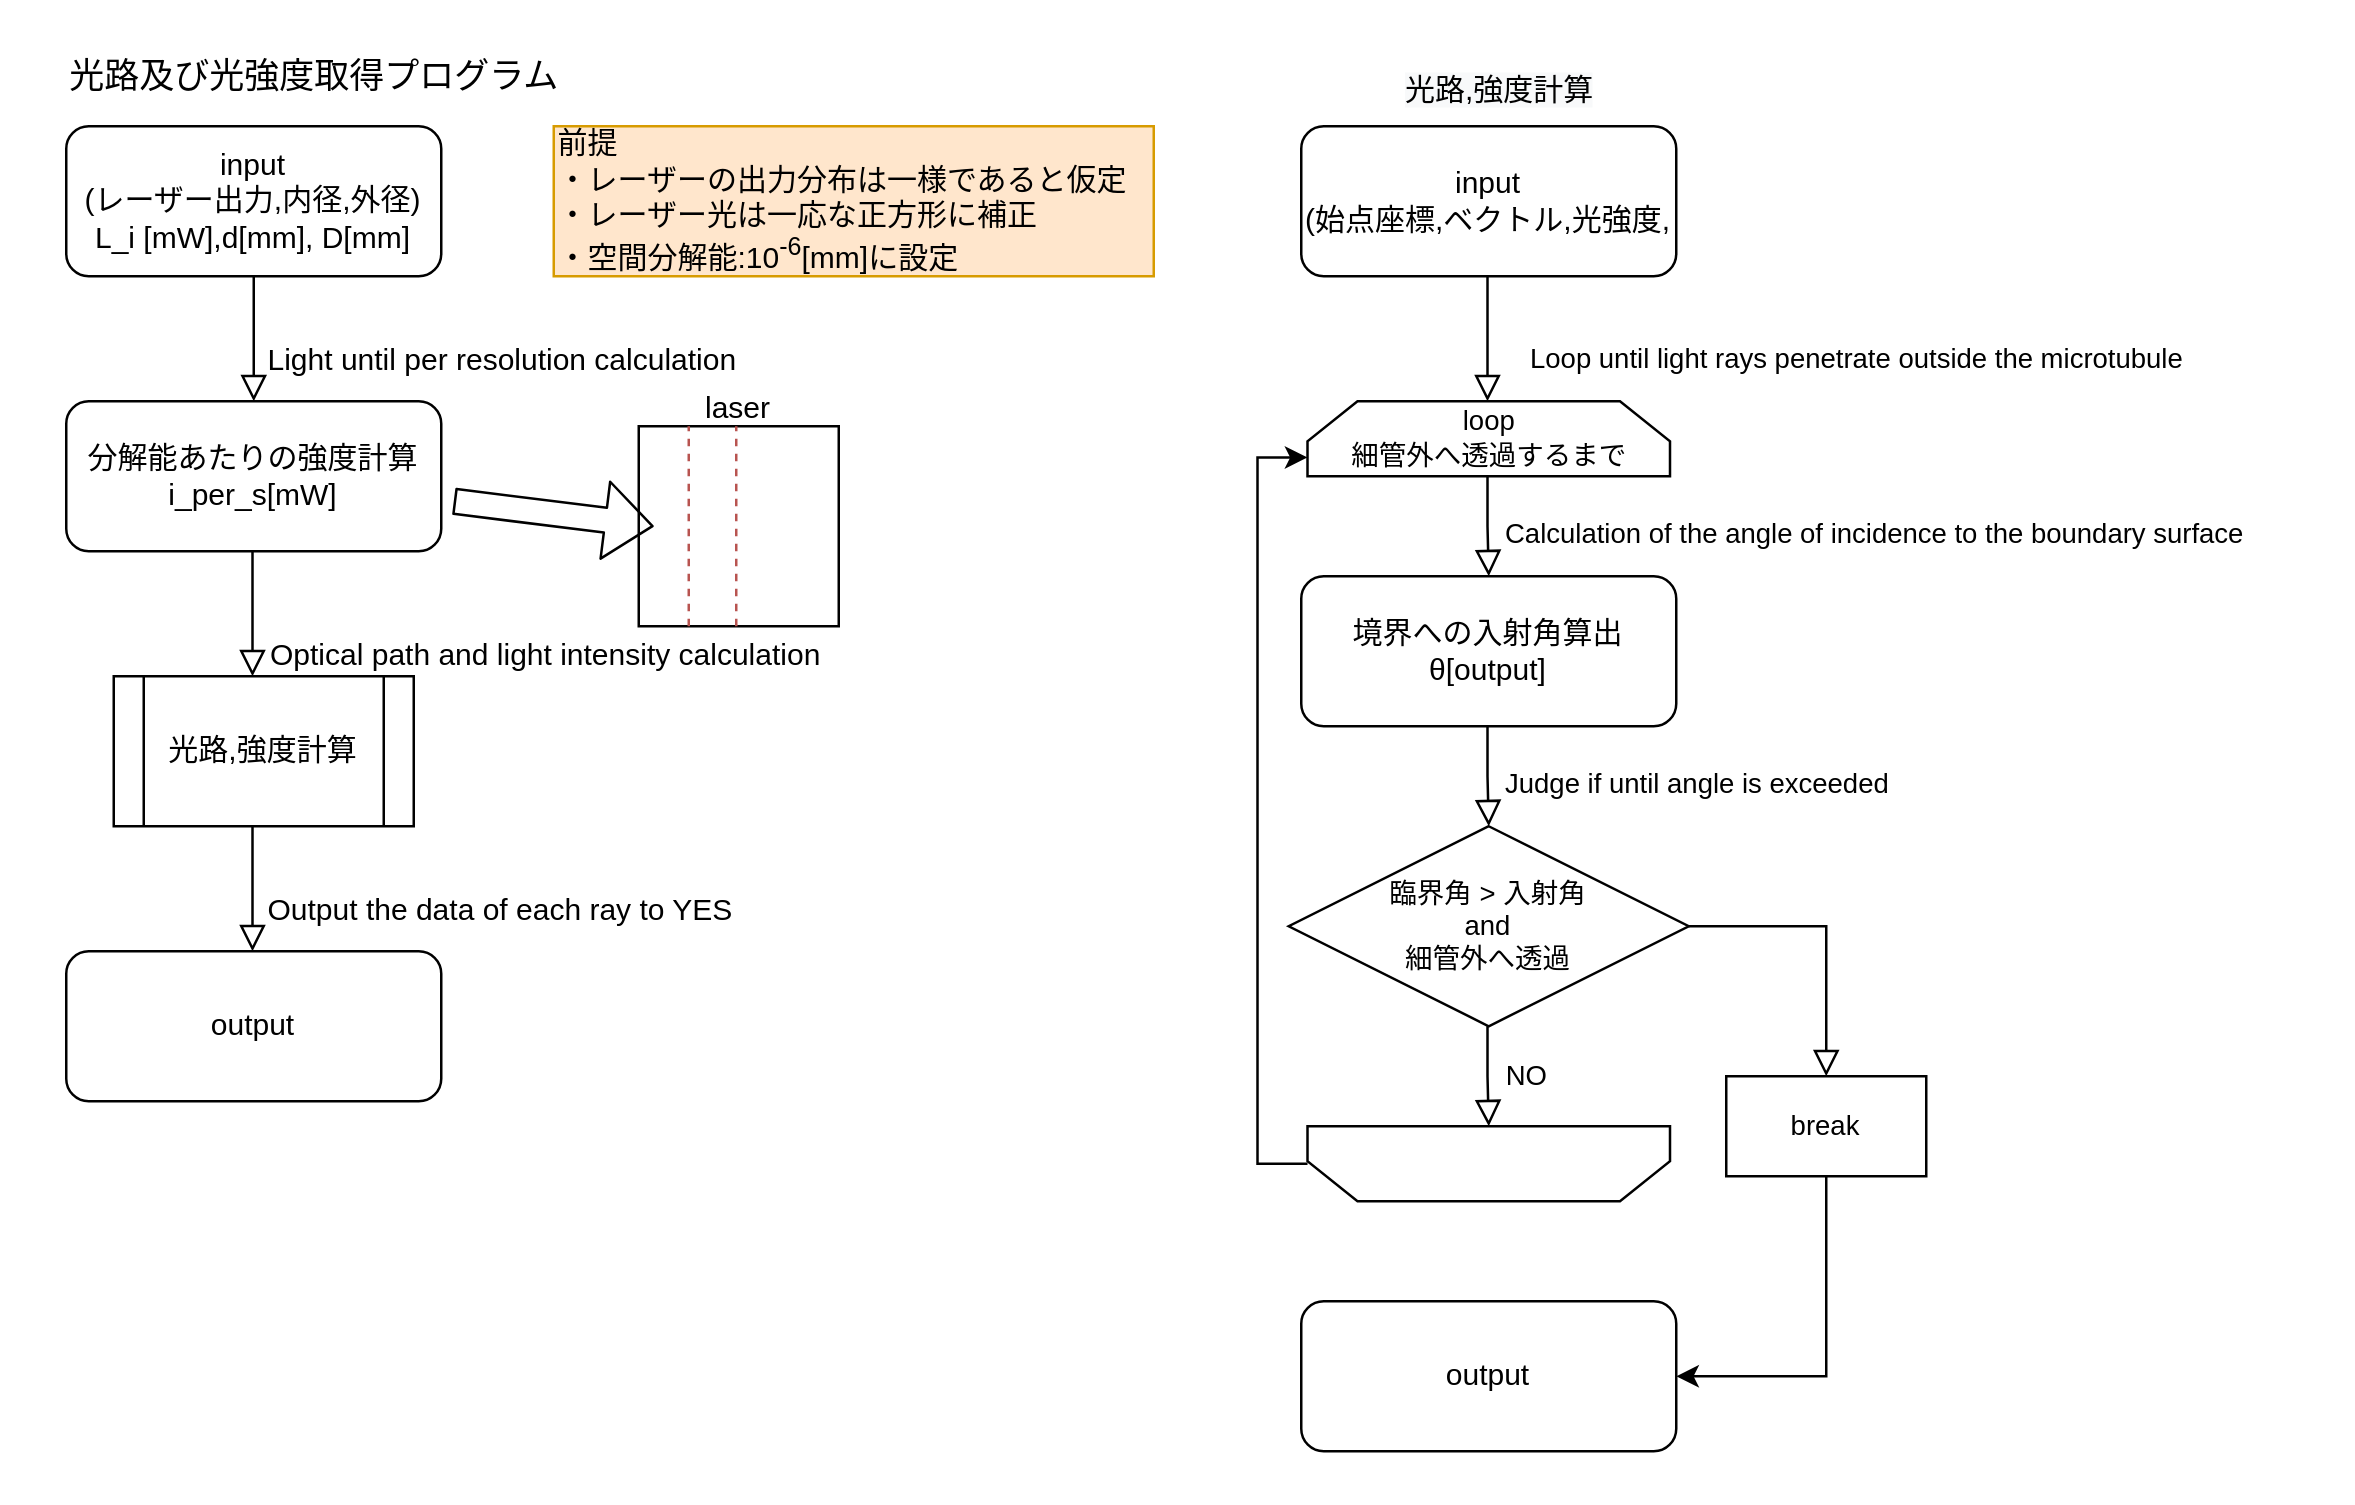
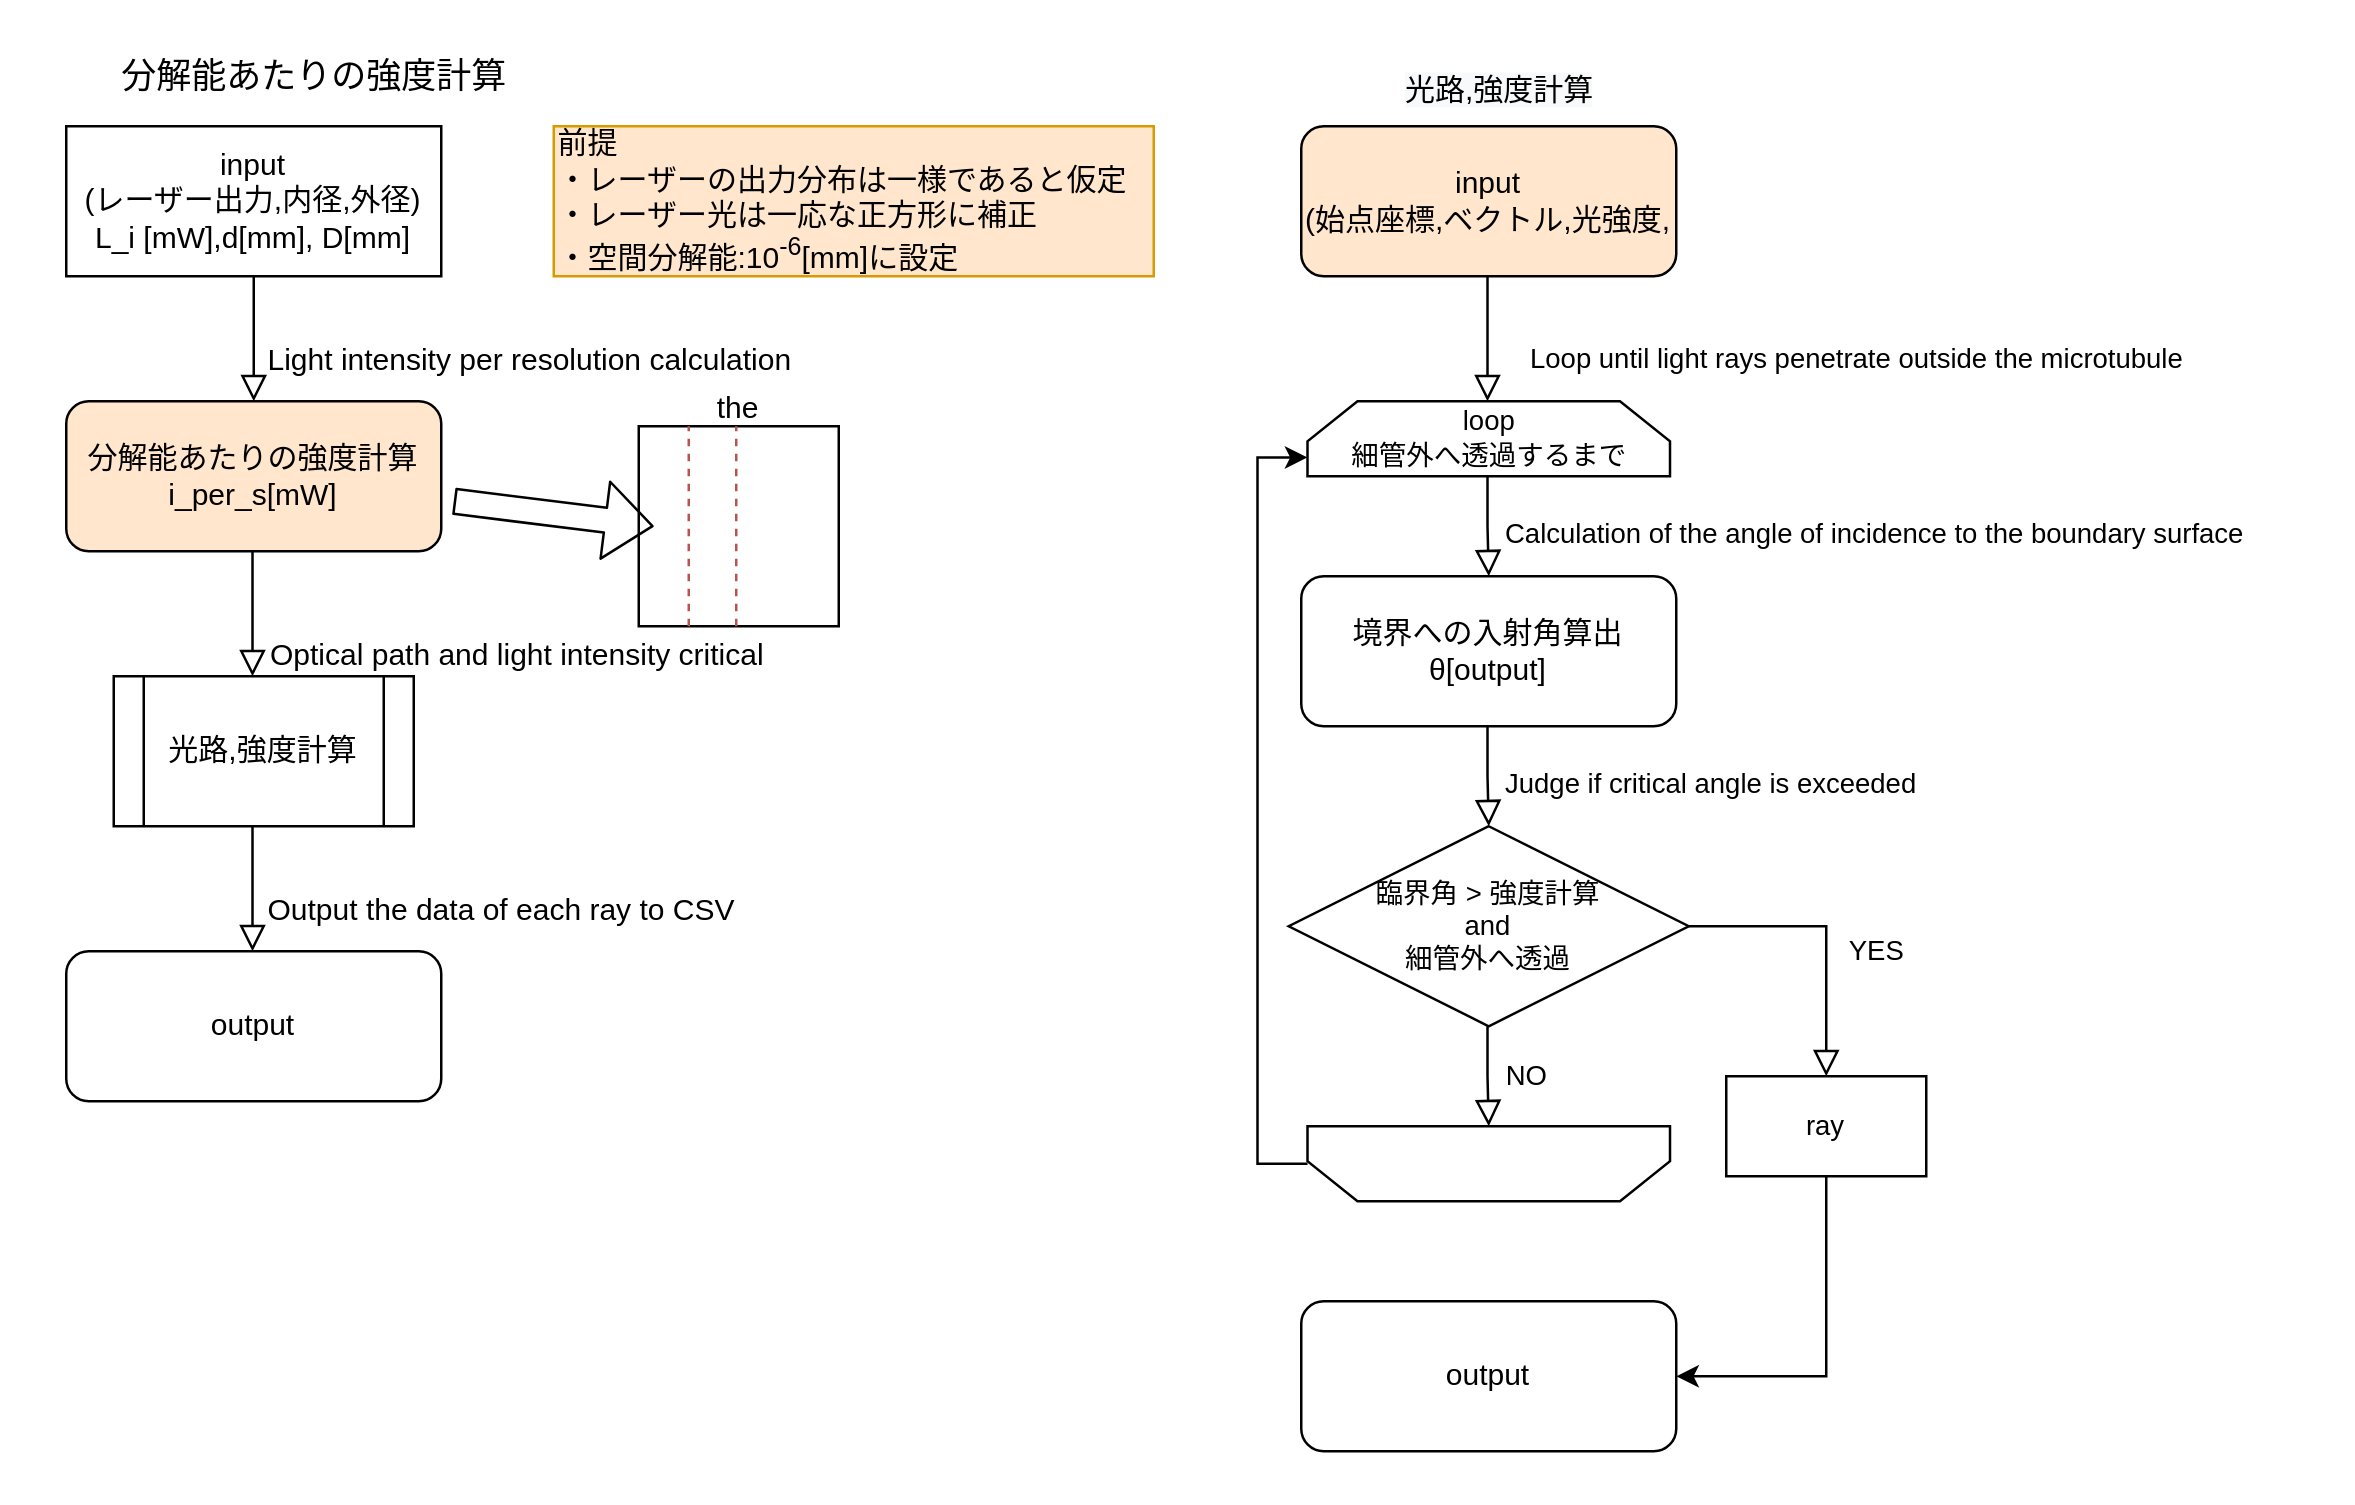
node "光路及び光強度取得プログラム": label "光路及び光強度取得プログラム" -> "分解能あたりの強度計算"
node "input (レーザー出力,内径,外径) L_i [mW],d[mm], D[mm]": shape rounded rectangle -> rectangle
node "input (始点座標,ベクトル,光強度,": fillcolor #ffffff -> #ffe6cc
node "Light until per resolution calculation": label "Light until per resolution calculation" -> "Light intensity per resolution calculation"
node "laser": label "laser" -> "the"
node "分解能あたりの強度計算 i_per_s[mW]": fillcolor #ffffff -> #ffe6cc
node "Optical path and light intensity calculation": label "Optical path and light intensity calculation" -> "Optical path and light intensity critical"
node "Judge if until angle is exceeded": label "Judge if until angle is exceeded" -> "Judge if critical angle is exceeded"
node "Output the data of each ray to YES": label "Output the data of each ray to YES" -> "Output the data of each ray to CSV"
node "臨界角 > 入射角 and 細管外へ透過": label "臨界角 > 入射角 and 細管外へ透過" -> "臨界角 > 強度計算 and 細管外へ透過"
node "YES": added
node "break": label "break" -> "ray"
